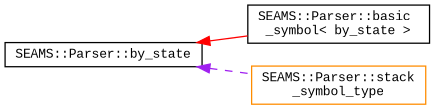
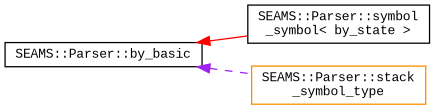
node "SEAMS::Parser::basic _symbol< by_state >": label "SEAMS::Parser::basic _symbol< by_state >" -> "SEAMS::Parser::symbol _symbol< by_state >"
node "SEAMS::Parser::by_state": label "SEAMS::Parser::by_state" -> "SEAMS::Parser::by_basic"
